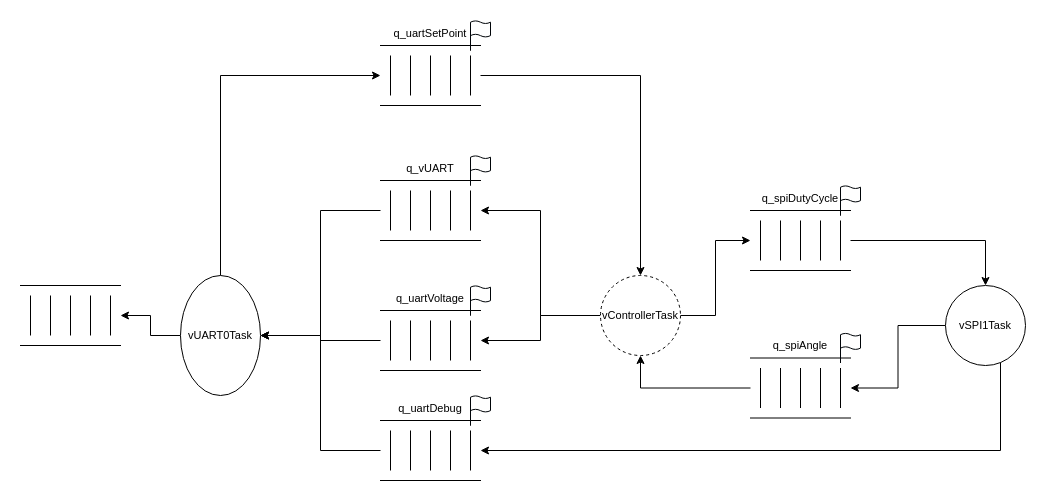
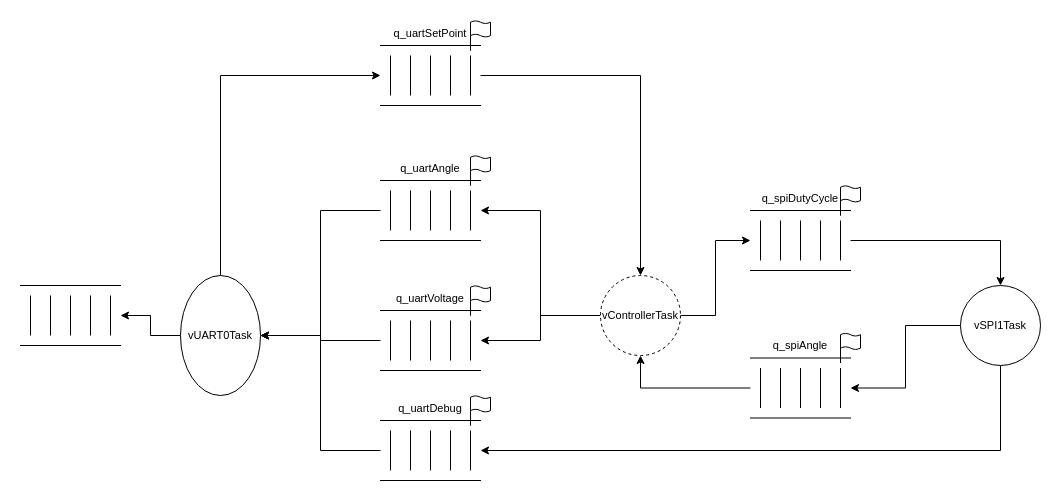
node "q_vUART": label "q_vUART" -> "q_uartAngle"
node "vSPI1Task": moved (986, 326) -> (1001, 326)
